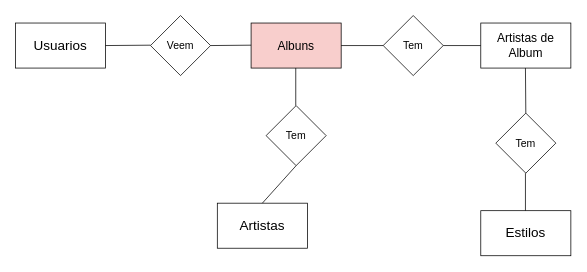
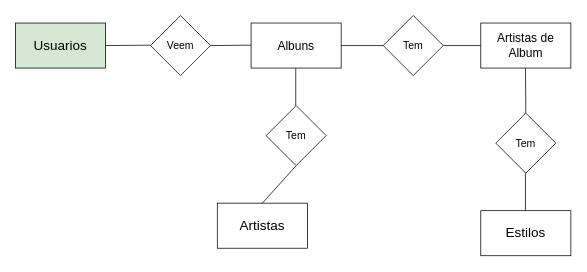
node "Usuarios": fillcolor #ffffff -> #d5e8d4
node "Albuns": fillcolor #f8cecc -> #ffffff
